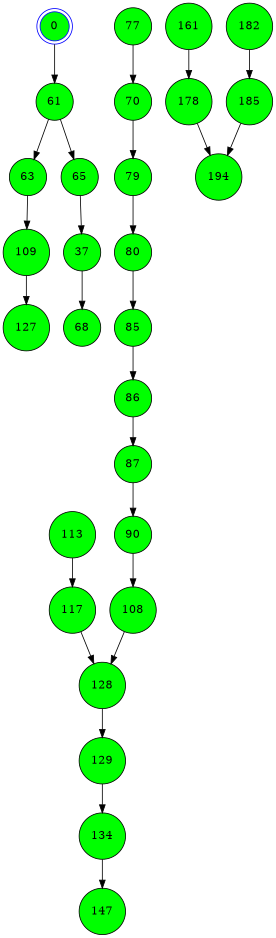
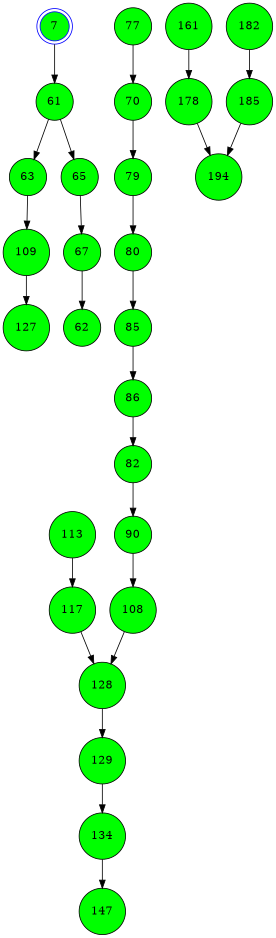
node "0": label "0" -> "7"
node "37": label "37" -> "67"
node "68": label "68" -> "62"
node "87": label "87" -> "82"
